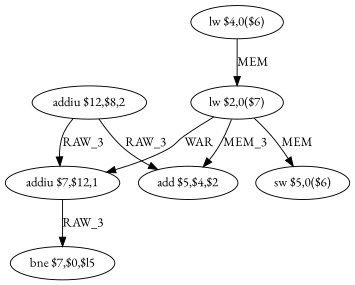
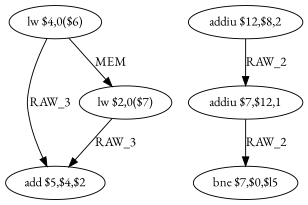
edge "addiu $12,$8,2" -> "addiu $7,$12,1": label "RAW_3" -> "RAW_2"
edge "lw $2,0($7)" -> "add $5,$4,$2": label "MEM_3" -> "RAW_3"
edge "addiu $12,$8,2" -> "add $5,$4,$2": now "lw $4,0($6)" -> "add $5,$4,$2"
edge "lw $2,0($7)" -> "addiu $7,$12,1": removed, label "WAR"
node "sw $5,0($6)": removed
edge "addiu $7,$12,1" -> "bne $7,$0,$l5": label "RAW_3" -> "RAW_2"
